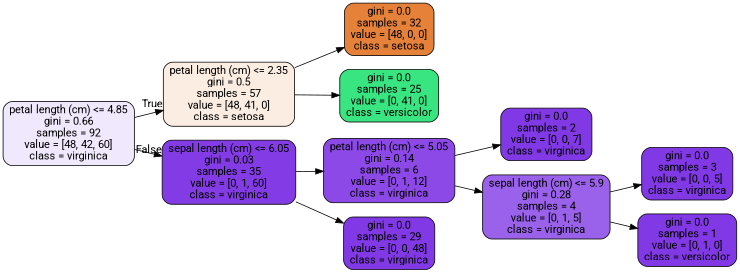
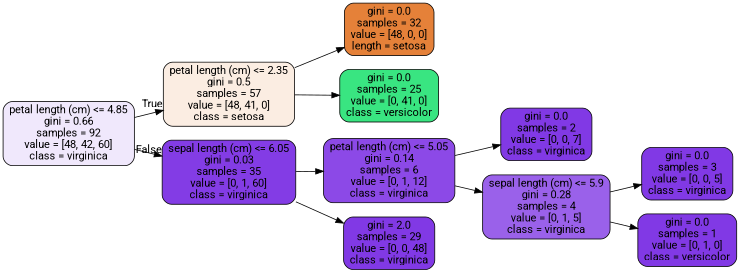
node "gini = 0.0 samples = 32 value = [48, 0, 0] class = setosa": label "gini = 0.0 samples = 32 value = [48, 0, 0] class = setosa" -> "gini = 0.0 samples = 32 value = [48, 0, 0] length = setosa"
node "gini = 0.0 samples = 29 value = [0, 0, 48] class = virginica": label "gini = 0.0 samples = 29 value = [0, 0, 48] class = virginica" -> "gini = 2.0 samples = 29 value = [0, 0, 48] class = virginica"
